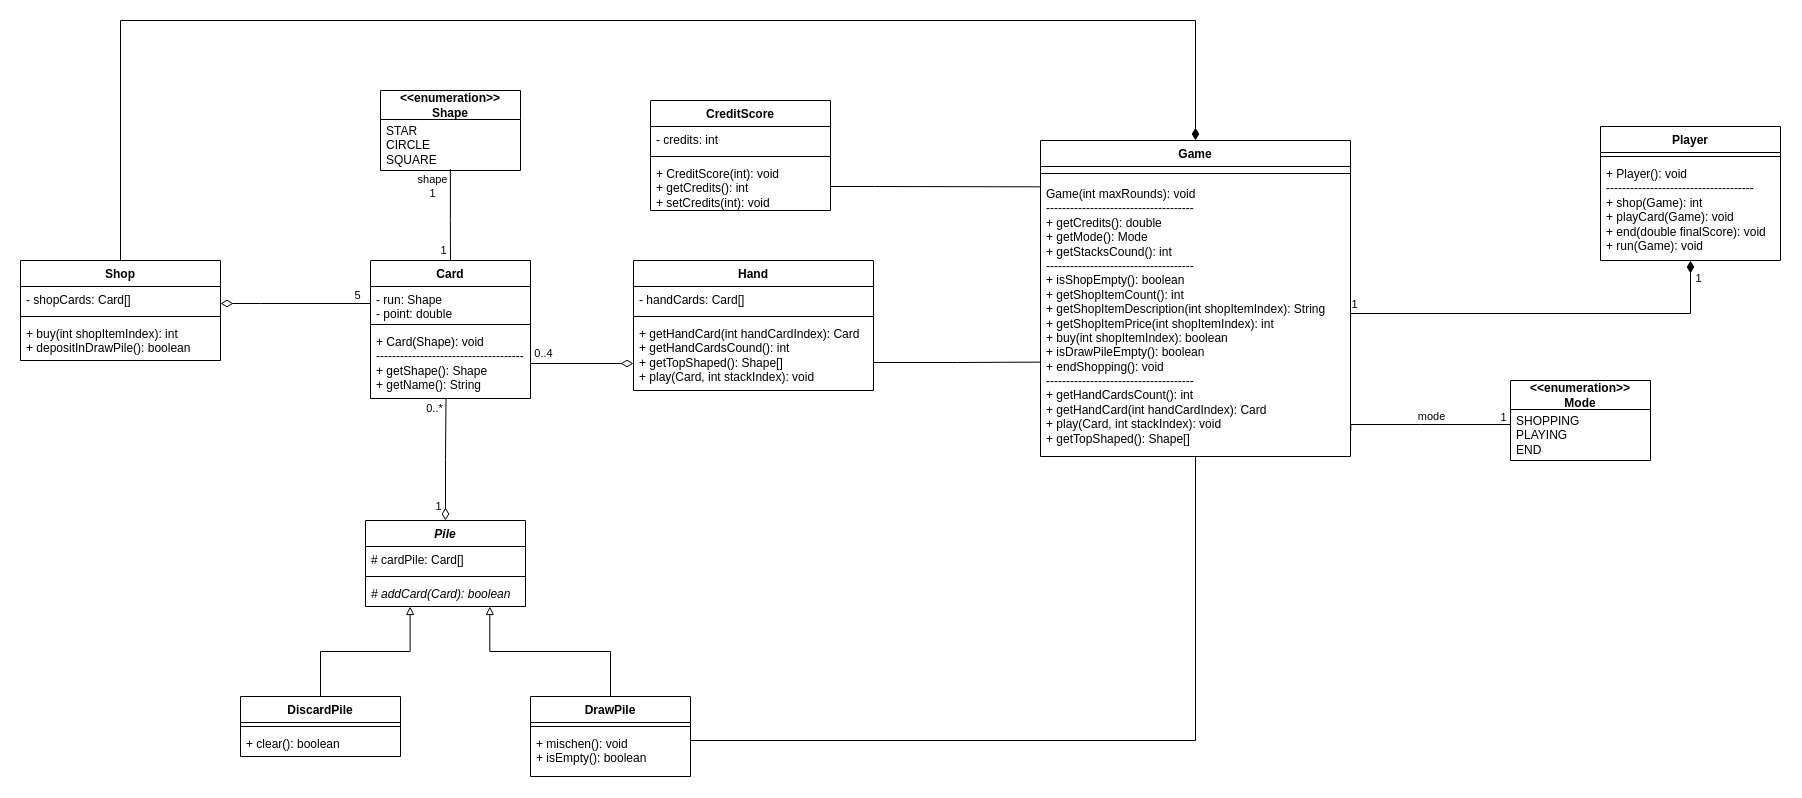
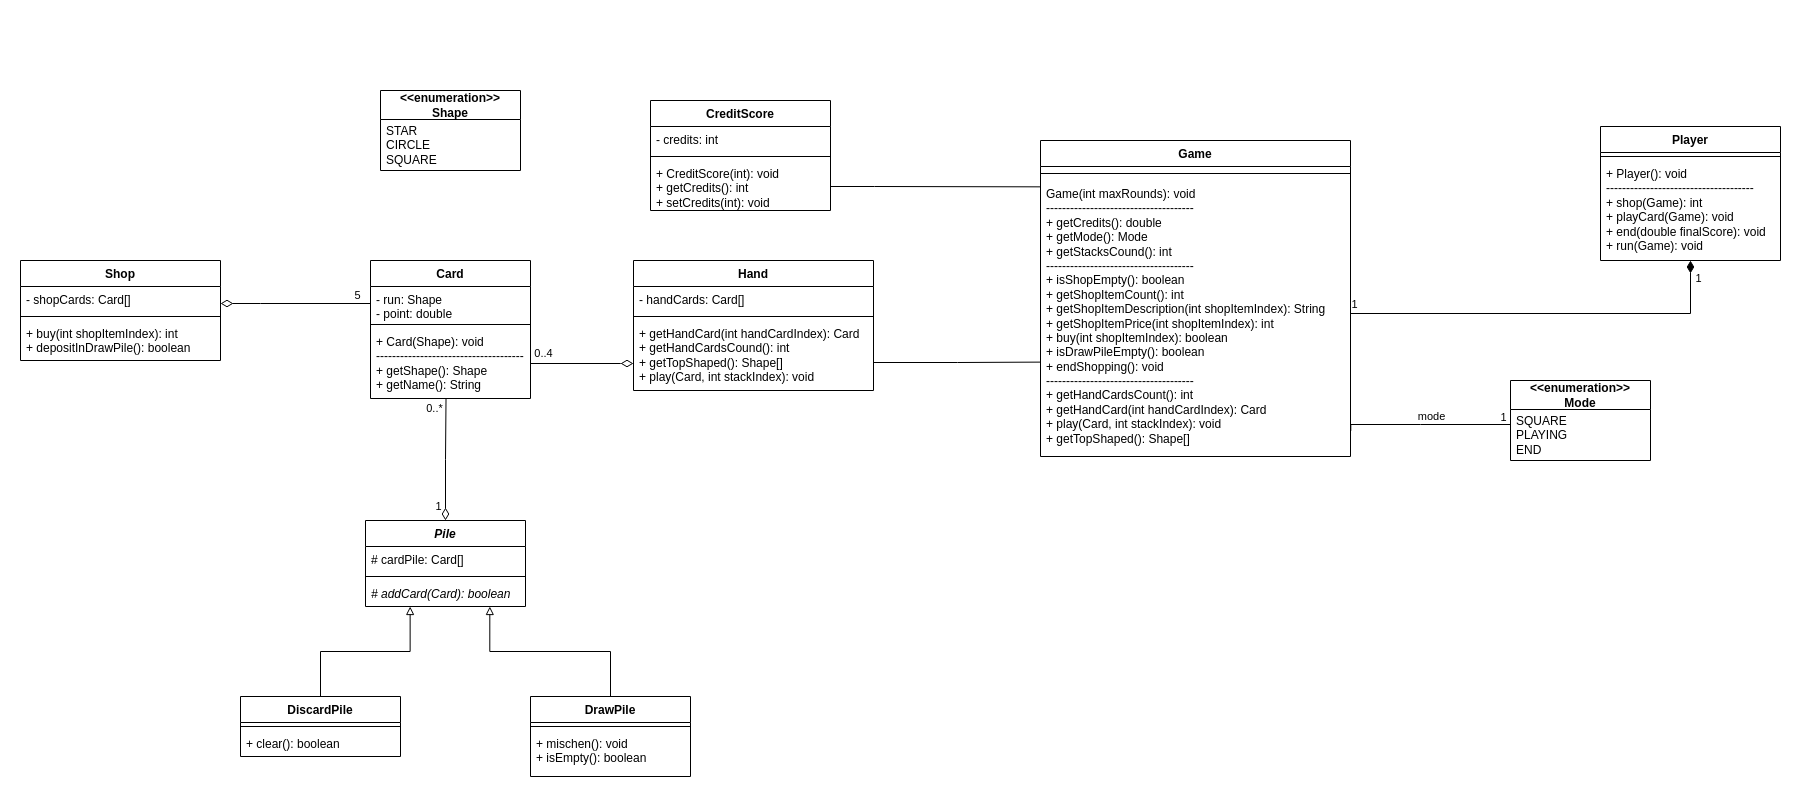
edge "Shop" -> "Game": removed
edge "STAR CIRCLE SQUARE" -- "Card": removed, labels "shape 1", "1"
node "SHOPPING PLAYING END": label "SHOPPING PLAYING END" -> "SQUARE PLAYING END"
edge "Game" -- "DrawPile": removed
